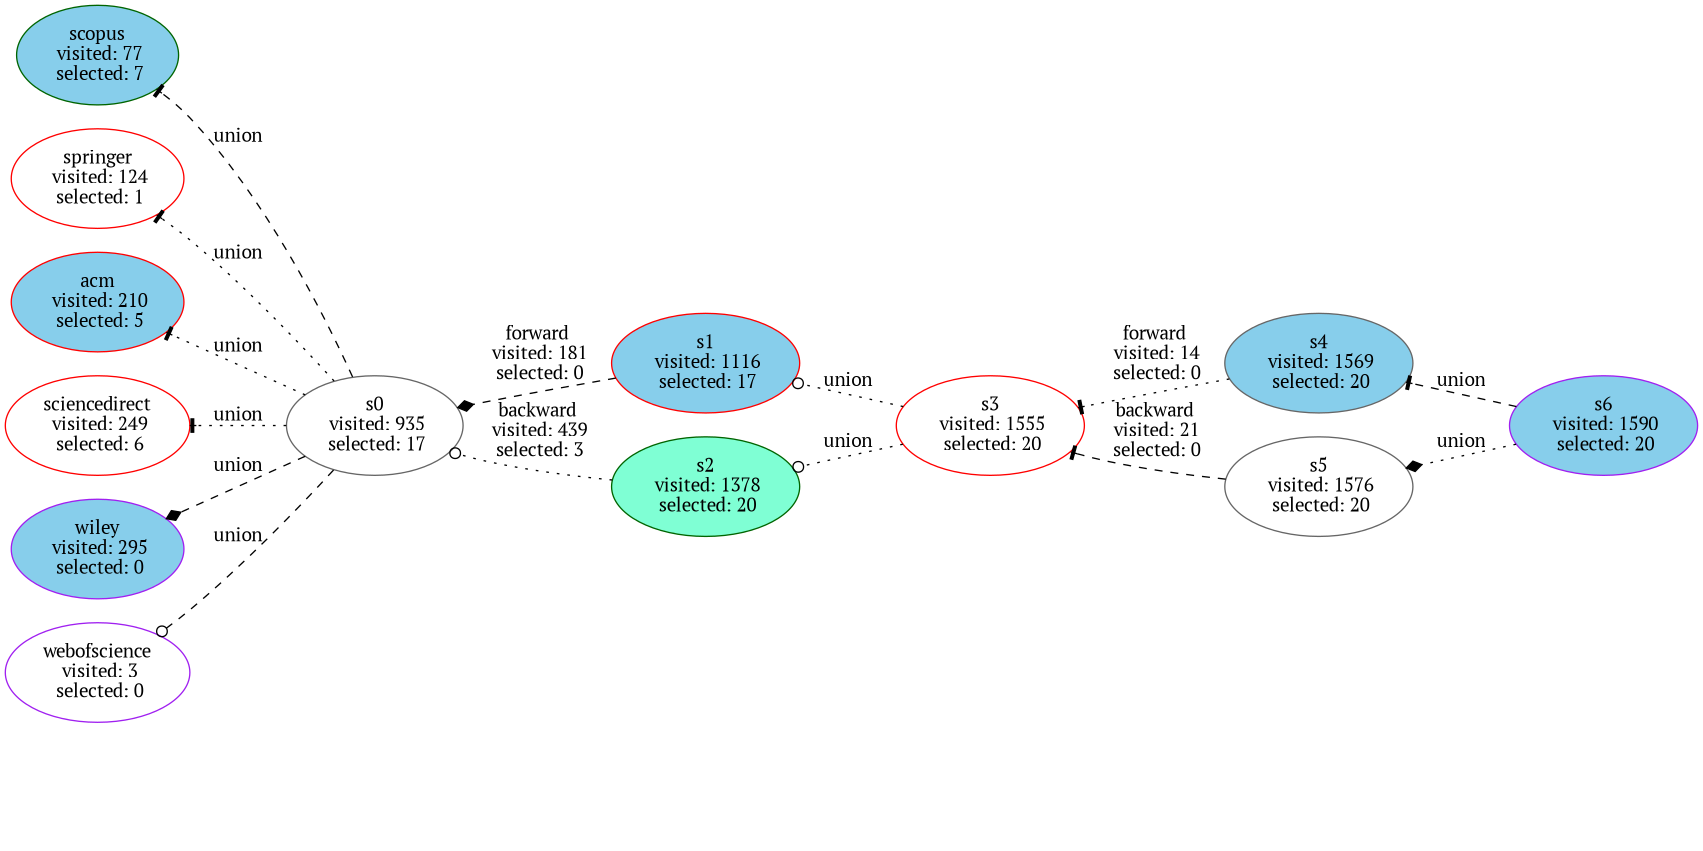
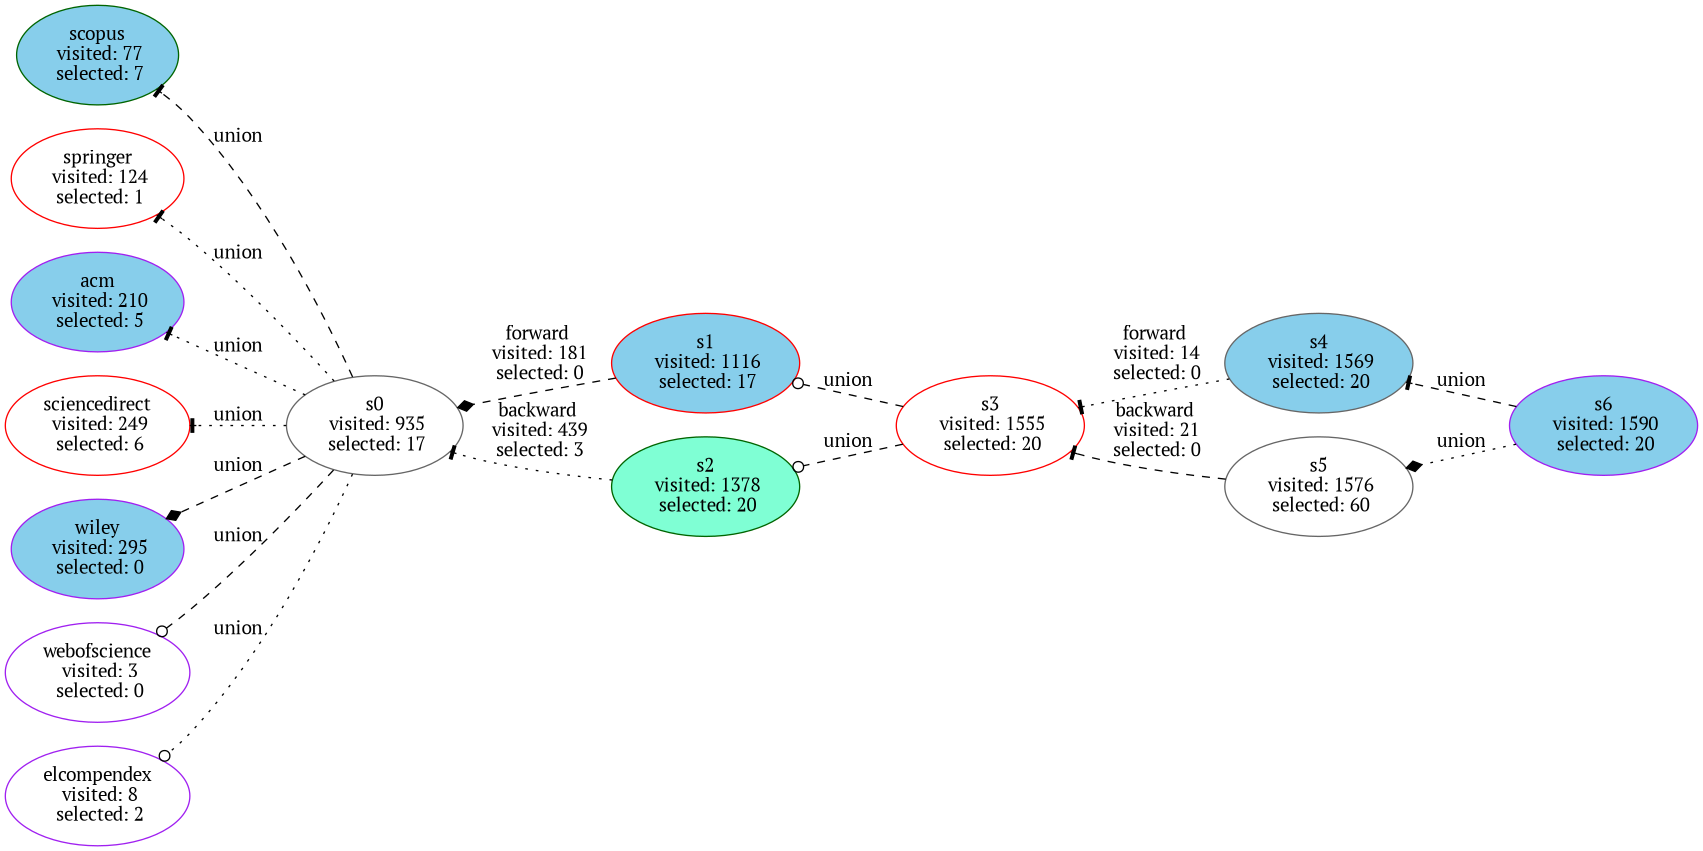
node "acm visited: 210 selected: 5": color red -> purple
edge "s3 visited: 1555 selected: 20" -> "s1 visited: 1116 selected: 17": style dotted -> dashed
edge "s3 visited: 1555 selected: 20" -> "s2 visited: 1378 selected: 20": style dotted -> dashed
edge "s2 visited: 1378 selected: 20" -> "s0 visited: 935 selected: 17": arrowhead odot -> tee
node "s5 visited: 1576 selected: 20": label "s5 visited: 1576 selected: 20" -> "s5 visited: 1576 selected: 60"
node "elcompendex visited: 8 selected: 2": added
